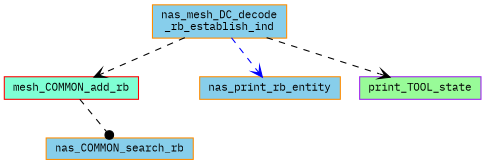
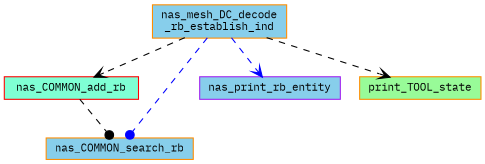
edge "nas_mesh_DC_decode _rb_establish_ind" -> "nas_COMMON_search_rb": added
node "mesh_COMMON_add_rb": label "mesh_COMMON_add_rb" -> "nas_COMMON_add_rb"
node "nas_print_rb_entity": color darkorange -> purple
node "print_TOOL_state": color purple -> darkorange
